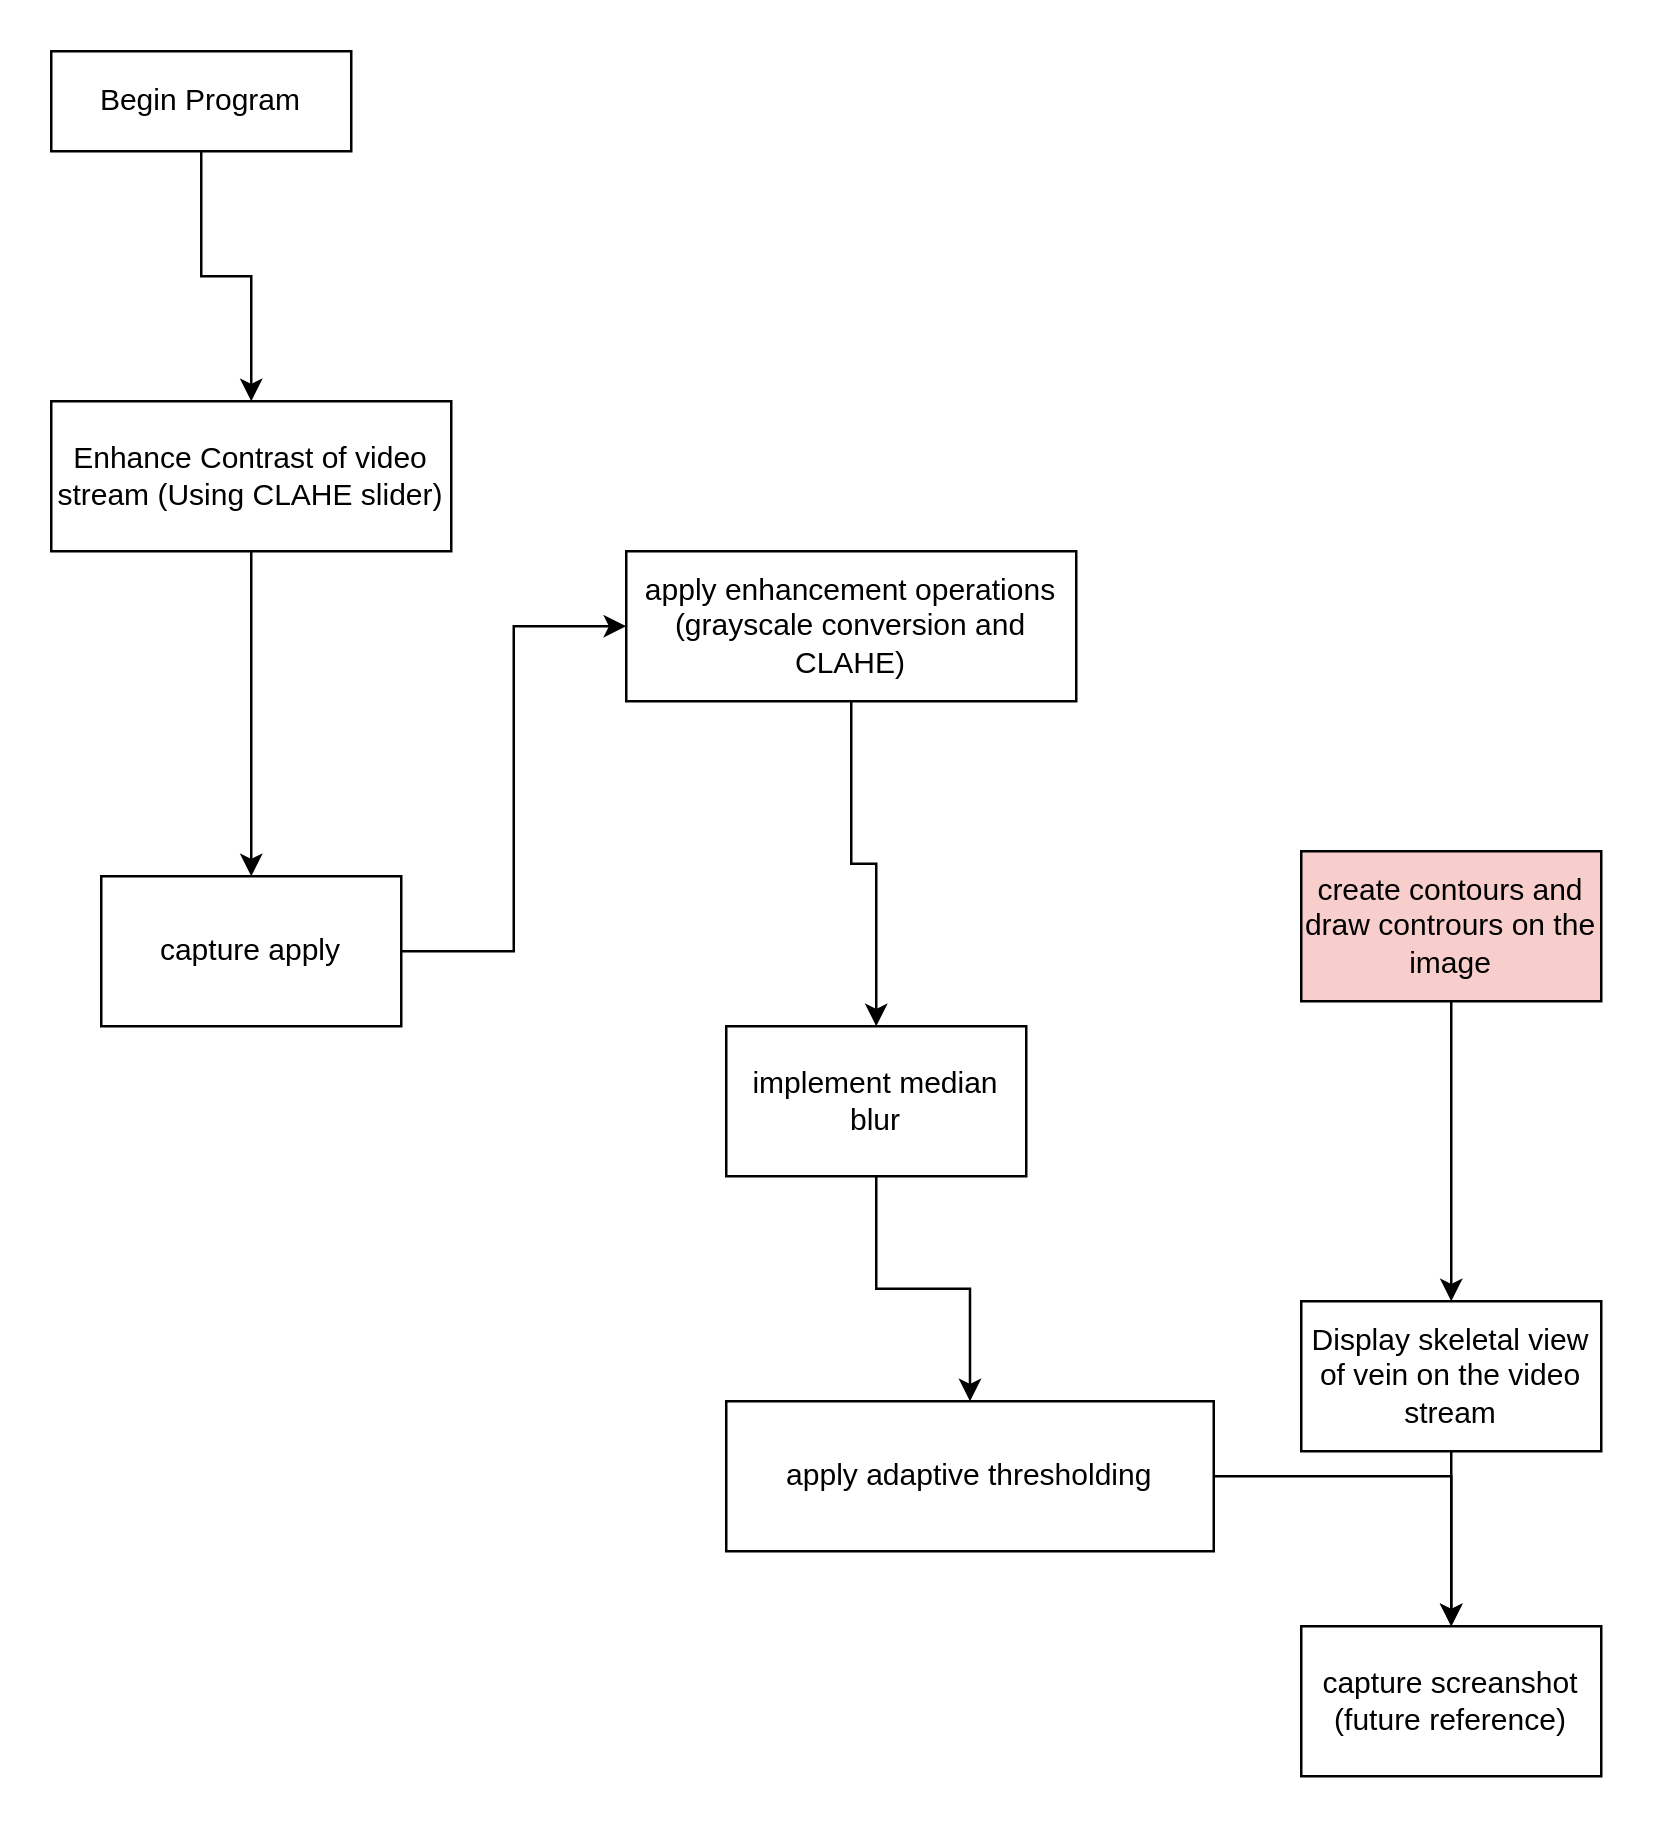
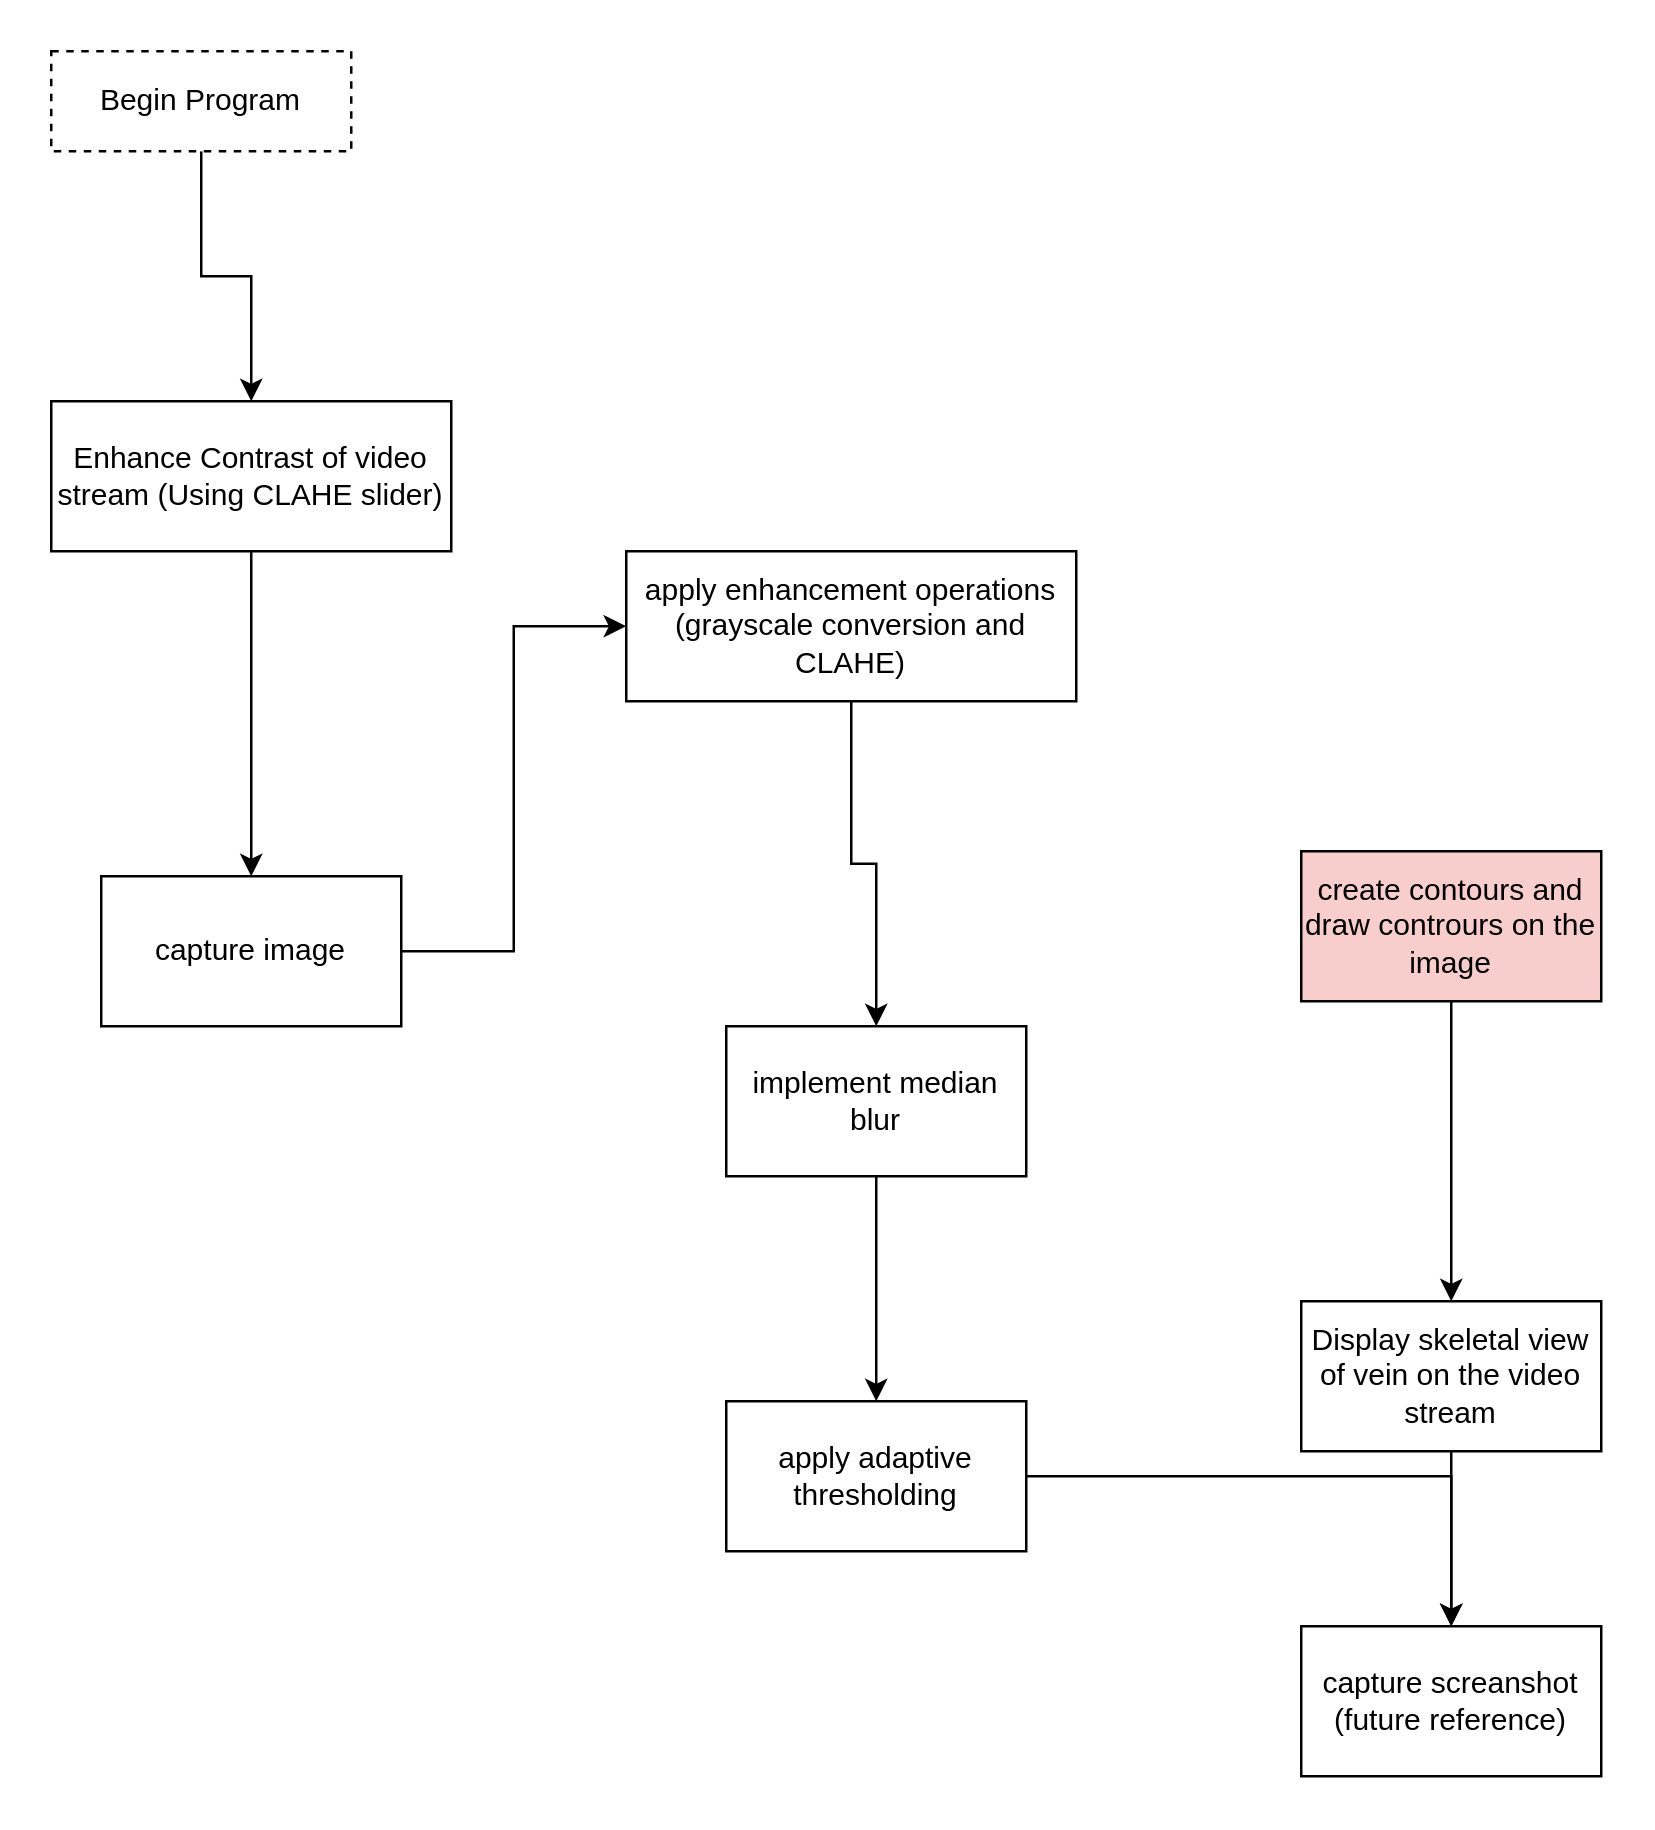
node "Begin Program": style solid -> dashed
node "capture apply": label "capture apply" -> "capture image"
node "apply adaptive thresholding": size 488x150 -> 300x150
